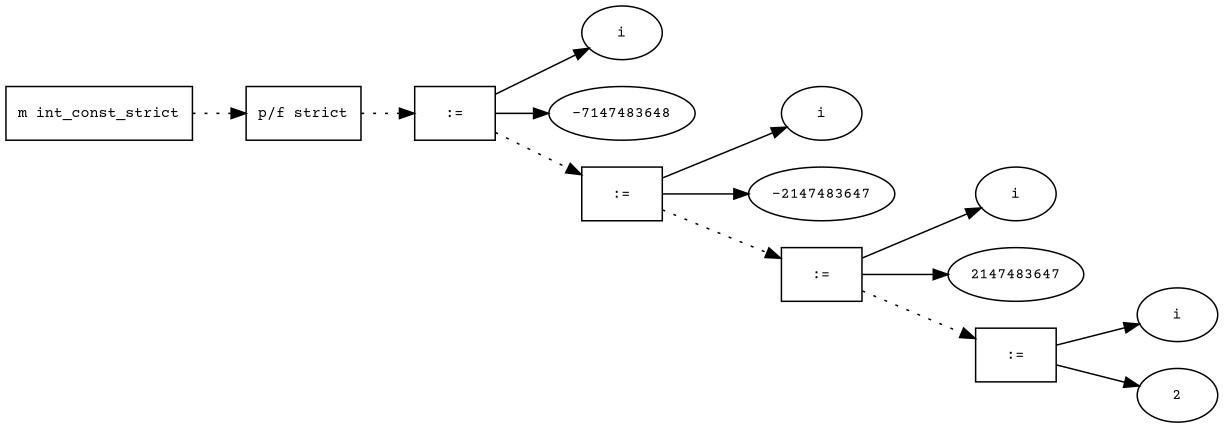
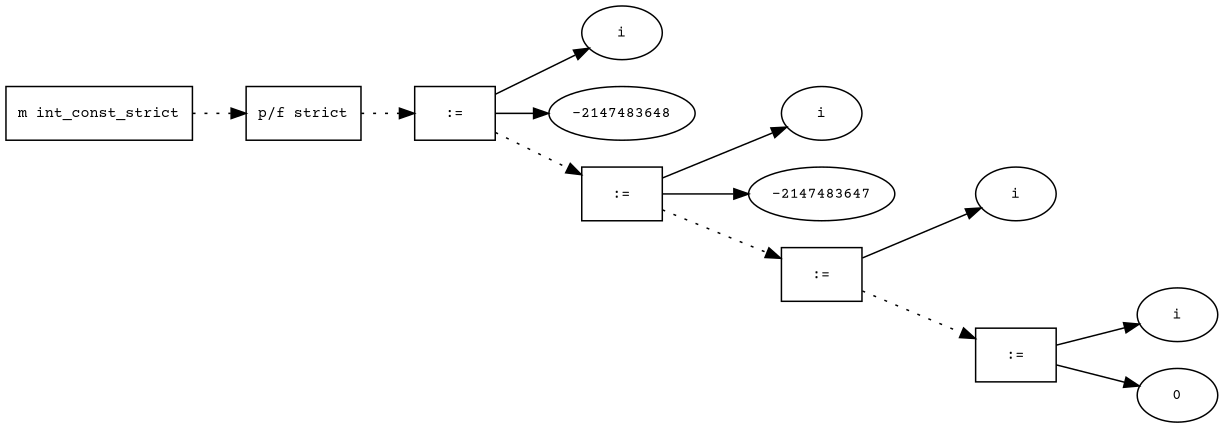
node "-7147483648": label "-7147483648" -> "-2147483648"
node "2147483647": removed
node "2": label "2" -> "0"
